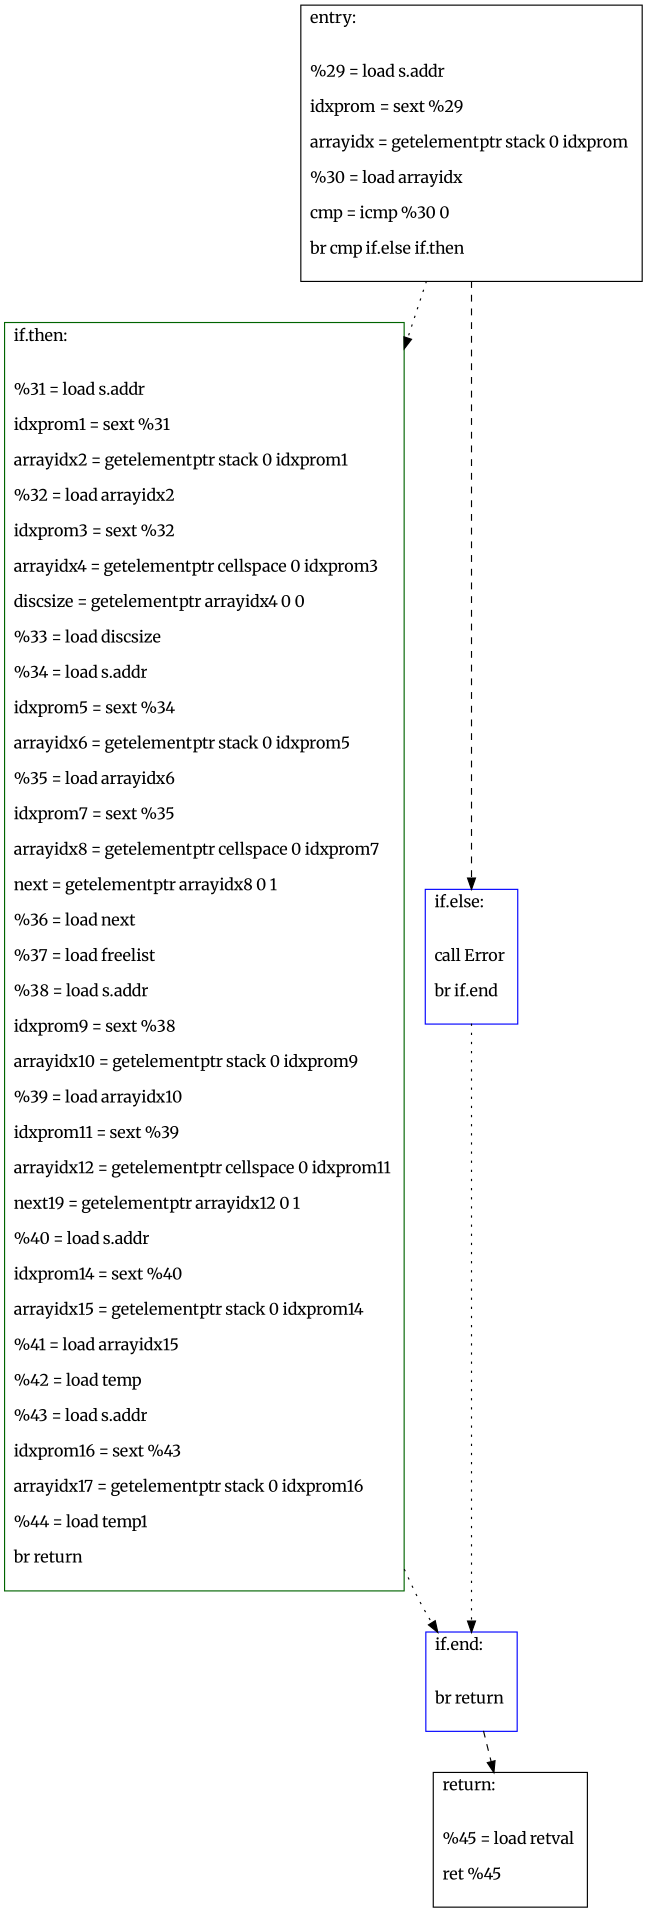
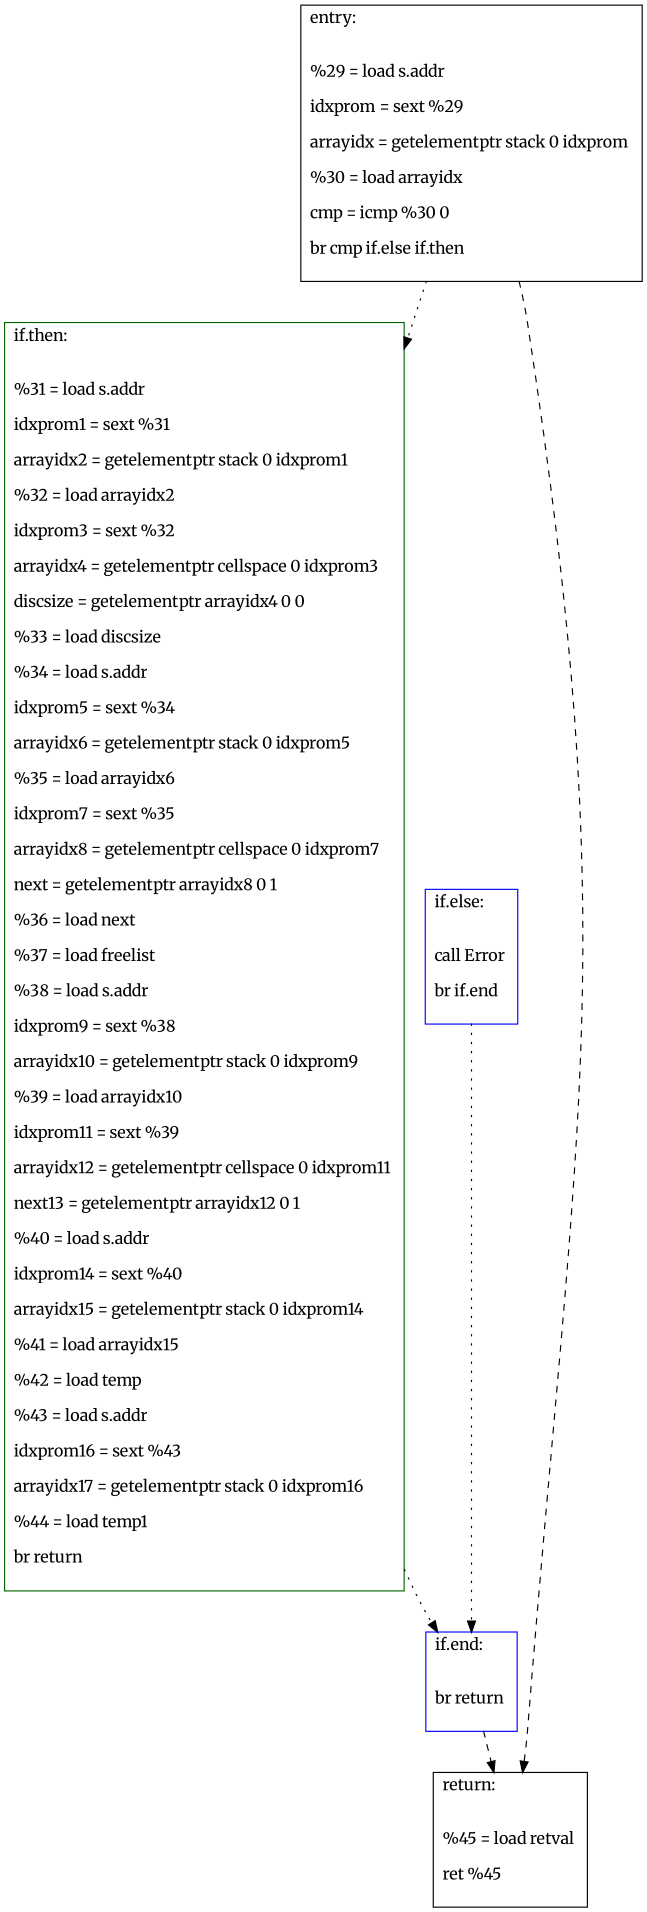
edge "entry:" -> "if.else:": now "entry:" -> "return:"
node "if.then:": text "next19 = getelementptr arrayidx12 0 1" -> "next13 = getelementptr arrayidx12 0 1"
